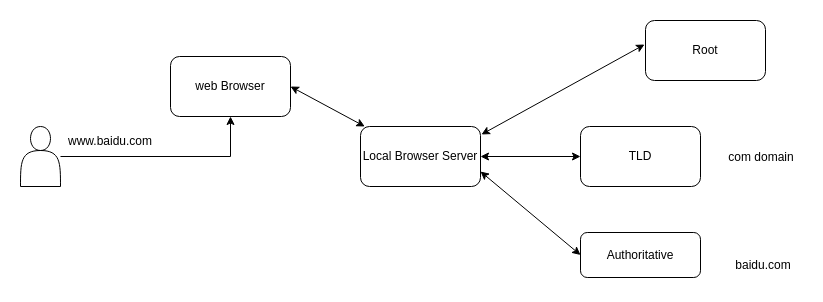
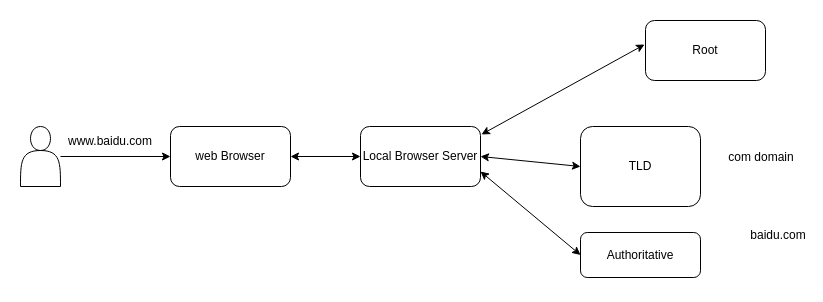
node "web Browser": moved (231, 87) -> (231, 157)
node "TLD": size 120x60 -> 120x80
node "baidu.com": moved (764, 266) -> (779, 236)
